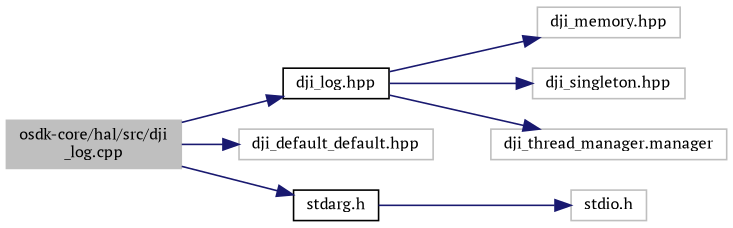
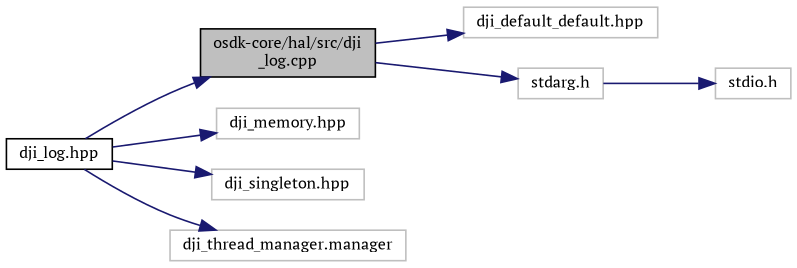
edge "osdk-core/hal/src/dji _log.cpp" -> "dji_log.hpp": reversed
node "osdk-core/hal/src/dji _log.cpp": color grey75 -> black
node "stdarg.h": color black -> grey75
